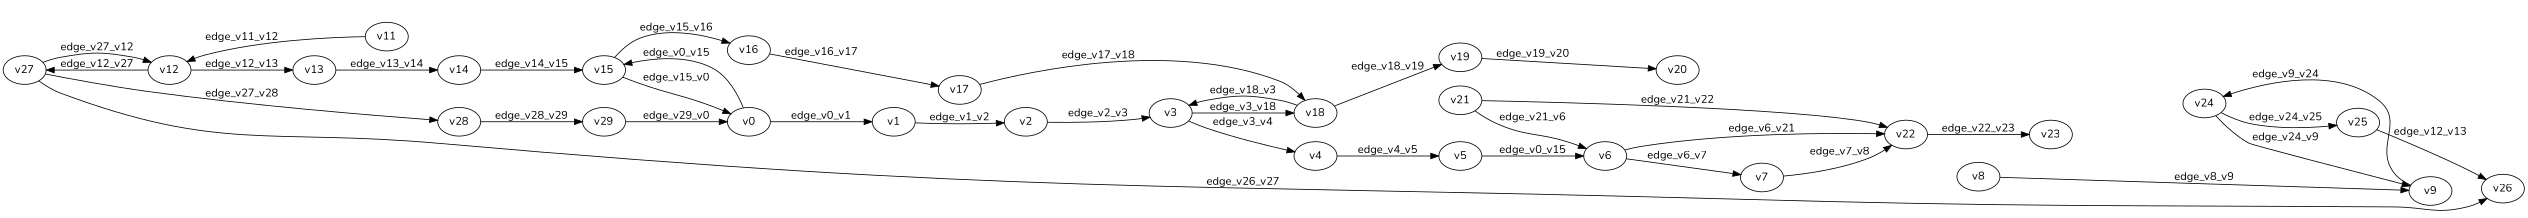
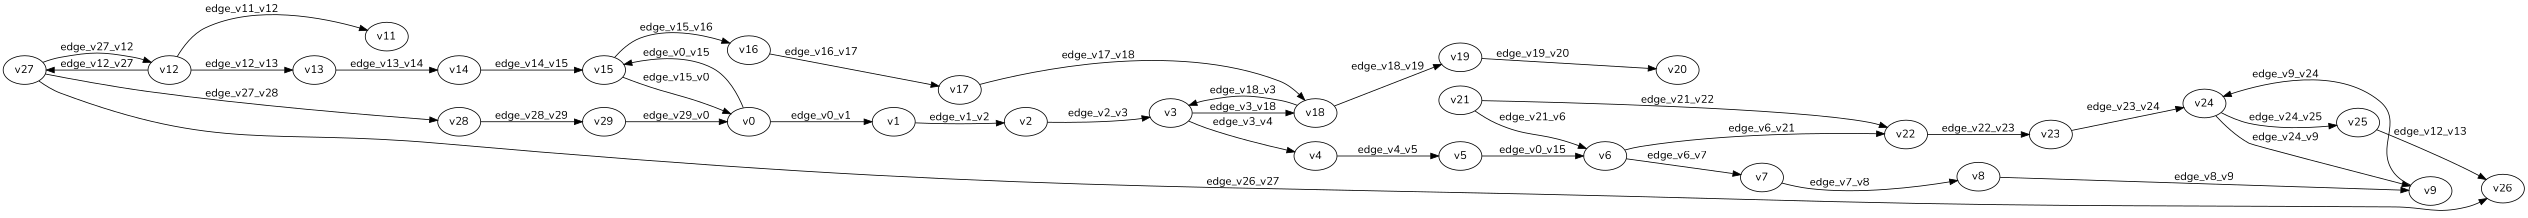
edge "v11" -> "v12": reversed
edge "v23" -> "v24": added, label "edge_v23_v24"
edge "v7" -> "v22": now "v7" -> "v8"
